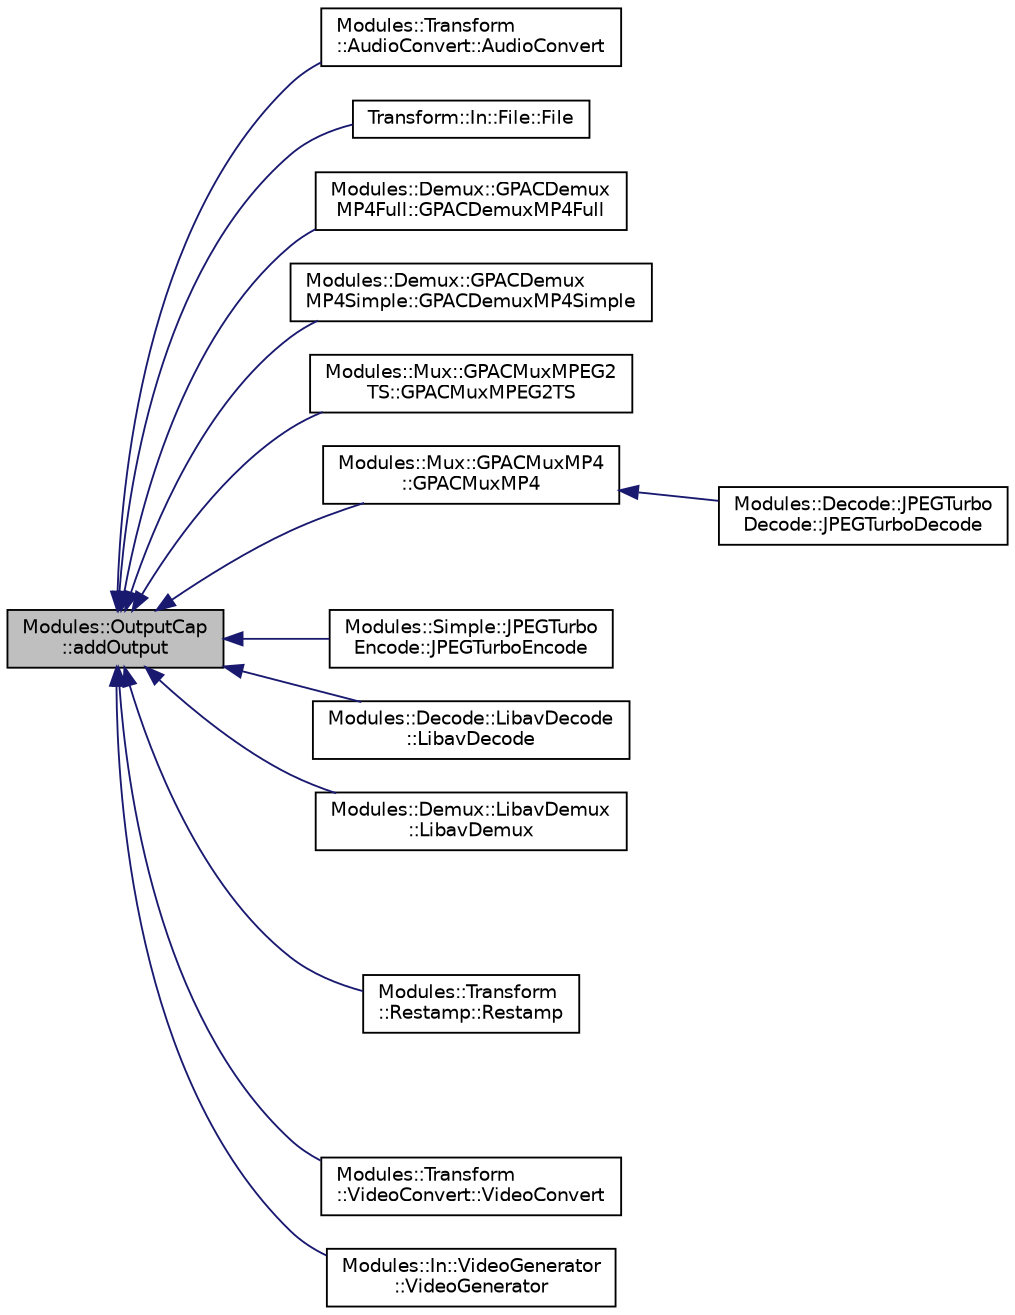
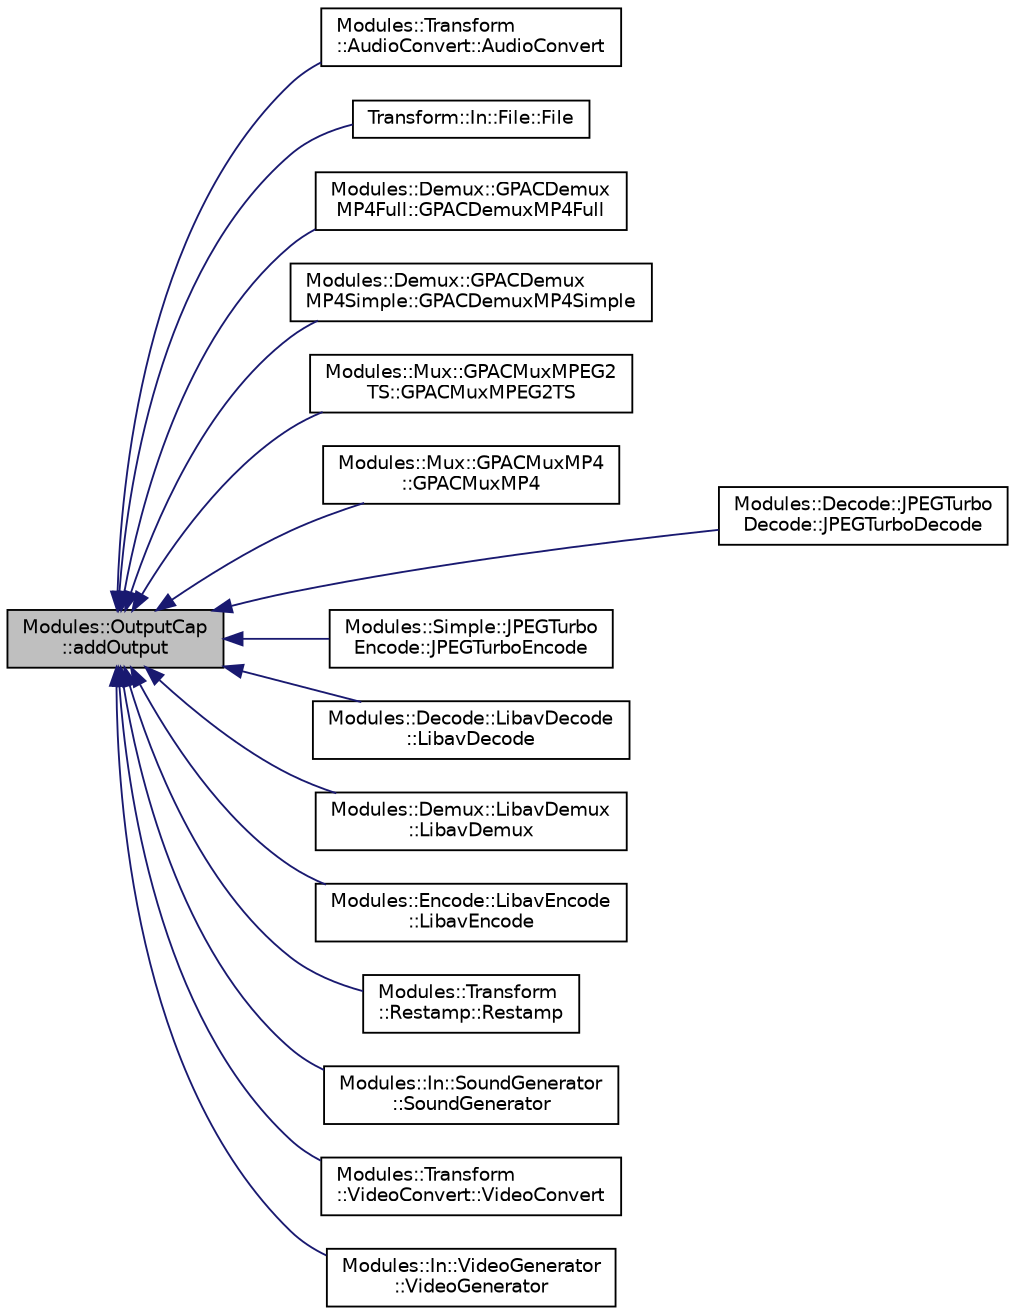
edge "Modules::Decode::JPEGTurbo Decode::JPEGTurboDecode" -> "Modules::Mux::GPACMuxMP4 ::GPACMuxMP4": now "Modules::Decode::JPEGTurbo Decode::JPEGTurboDecode" -> "Modules::OutputCap ::addOutput"
node "Modules::Encode::LibavEncode ::LibavEncode": added
node "Modules::In::SoundGenerator ::SoundGenerator": added
